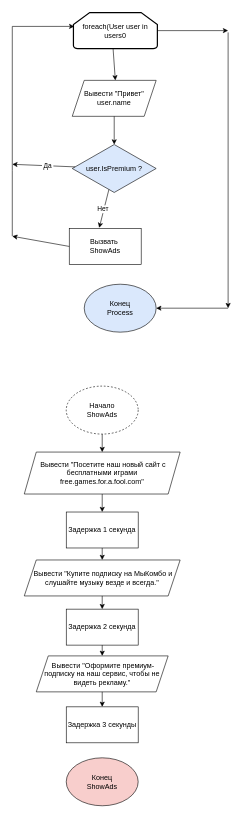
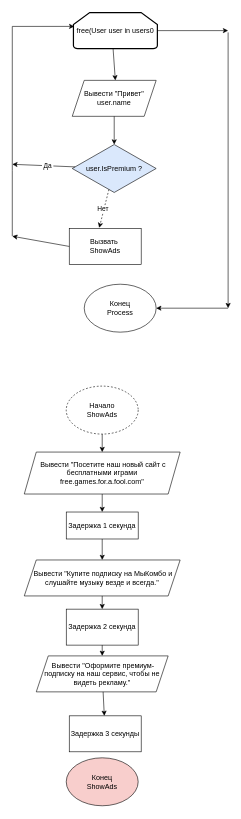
node "foreach(User user in users0": label "foreach(User user in users0" -> "free(User user in users0"
edge "user.IsPremium ?" -> "Вызвать ShowAds": style solid -> dashed
node "Конец Process": fillcolor #dae8fc -> #ffffff
node "Задержка 1 секунда": size 72x36 -> 72x27
node "Задержка 3 секунды": moved (102, 725) -> (105, 734)
